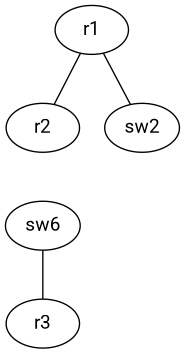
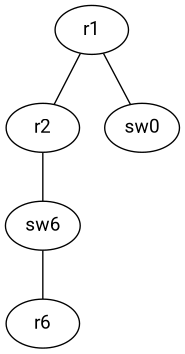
node "sw2": label "sw2" -> "sw0"
edge "r2" -- "sw6": added
node "r3": label "r3" -> "r6"
